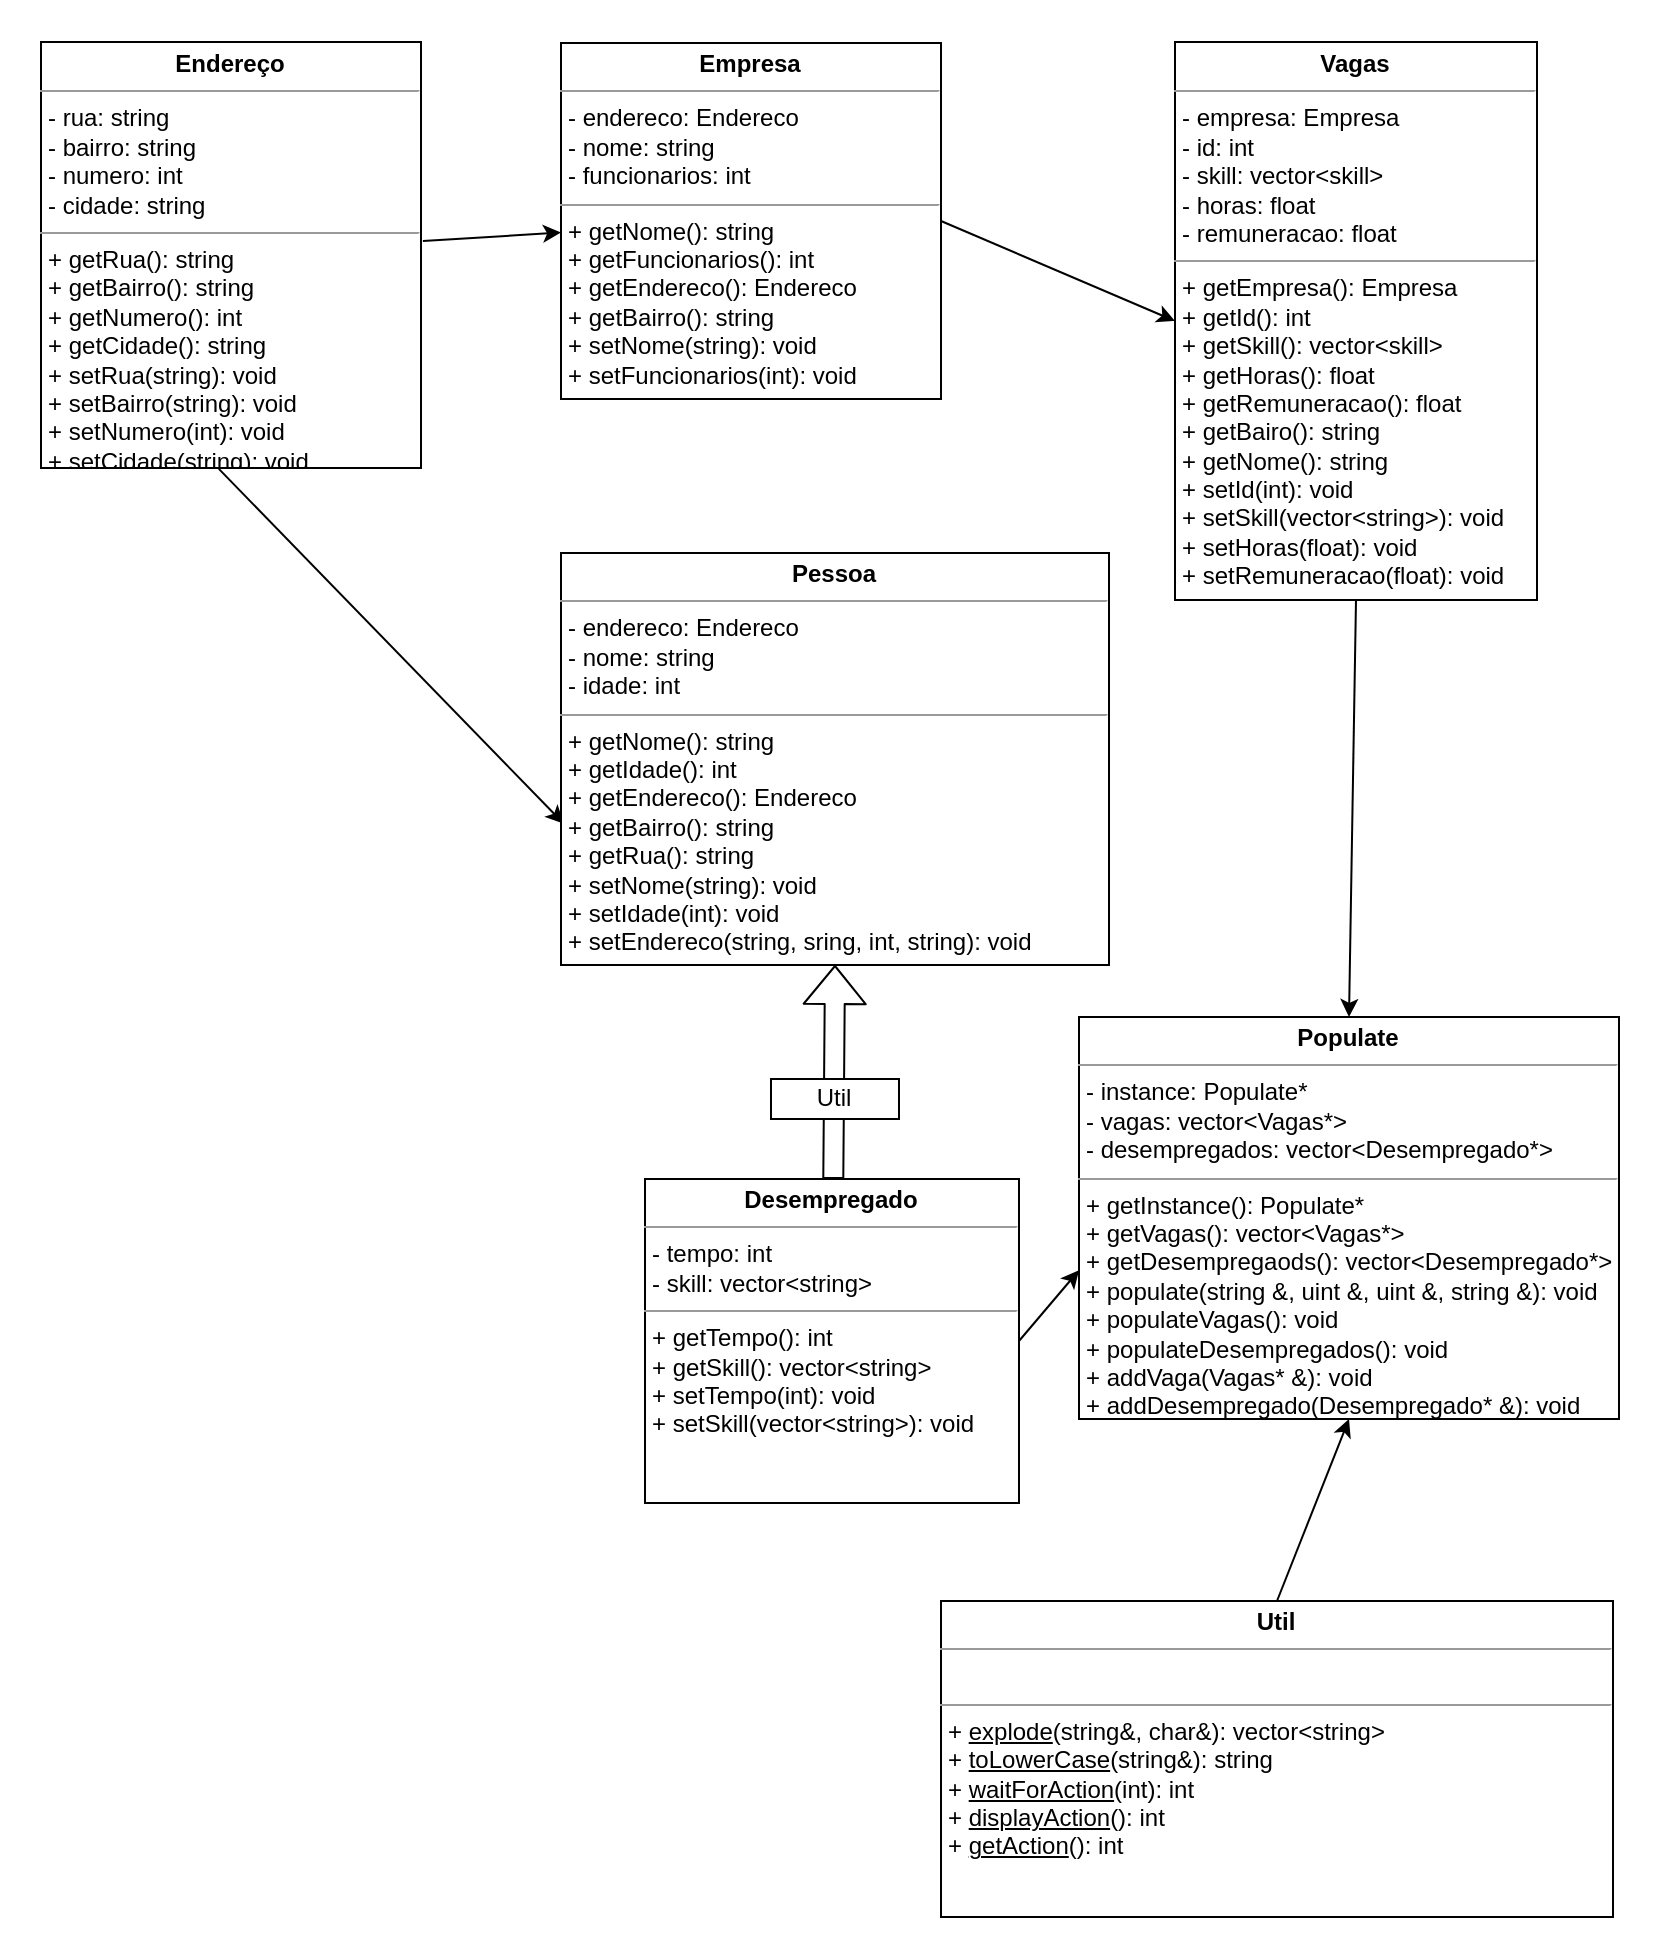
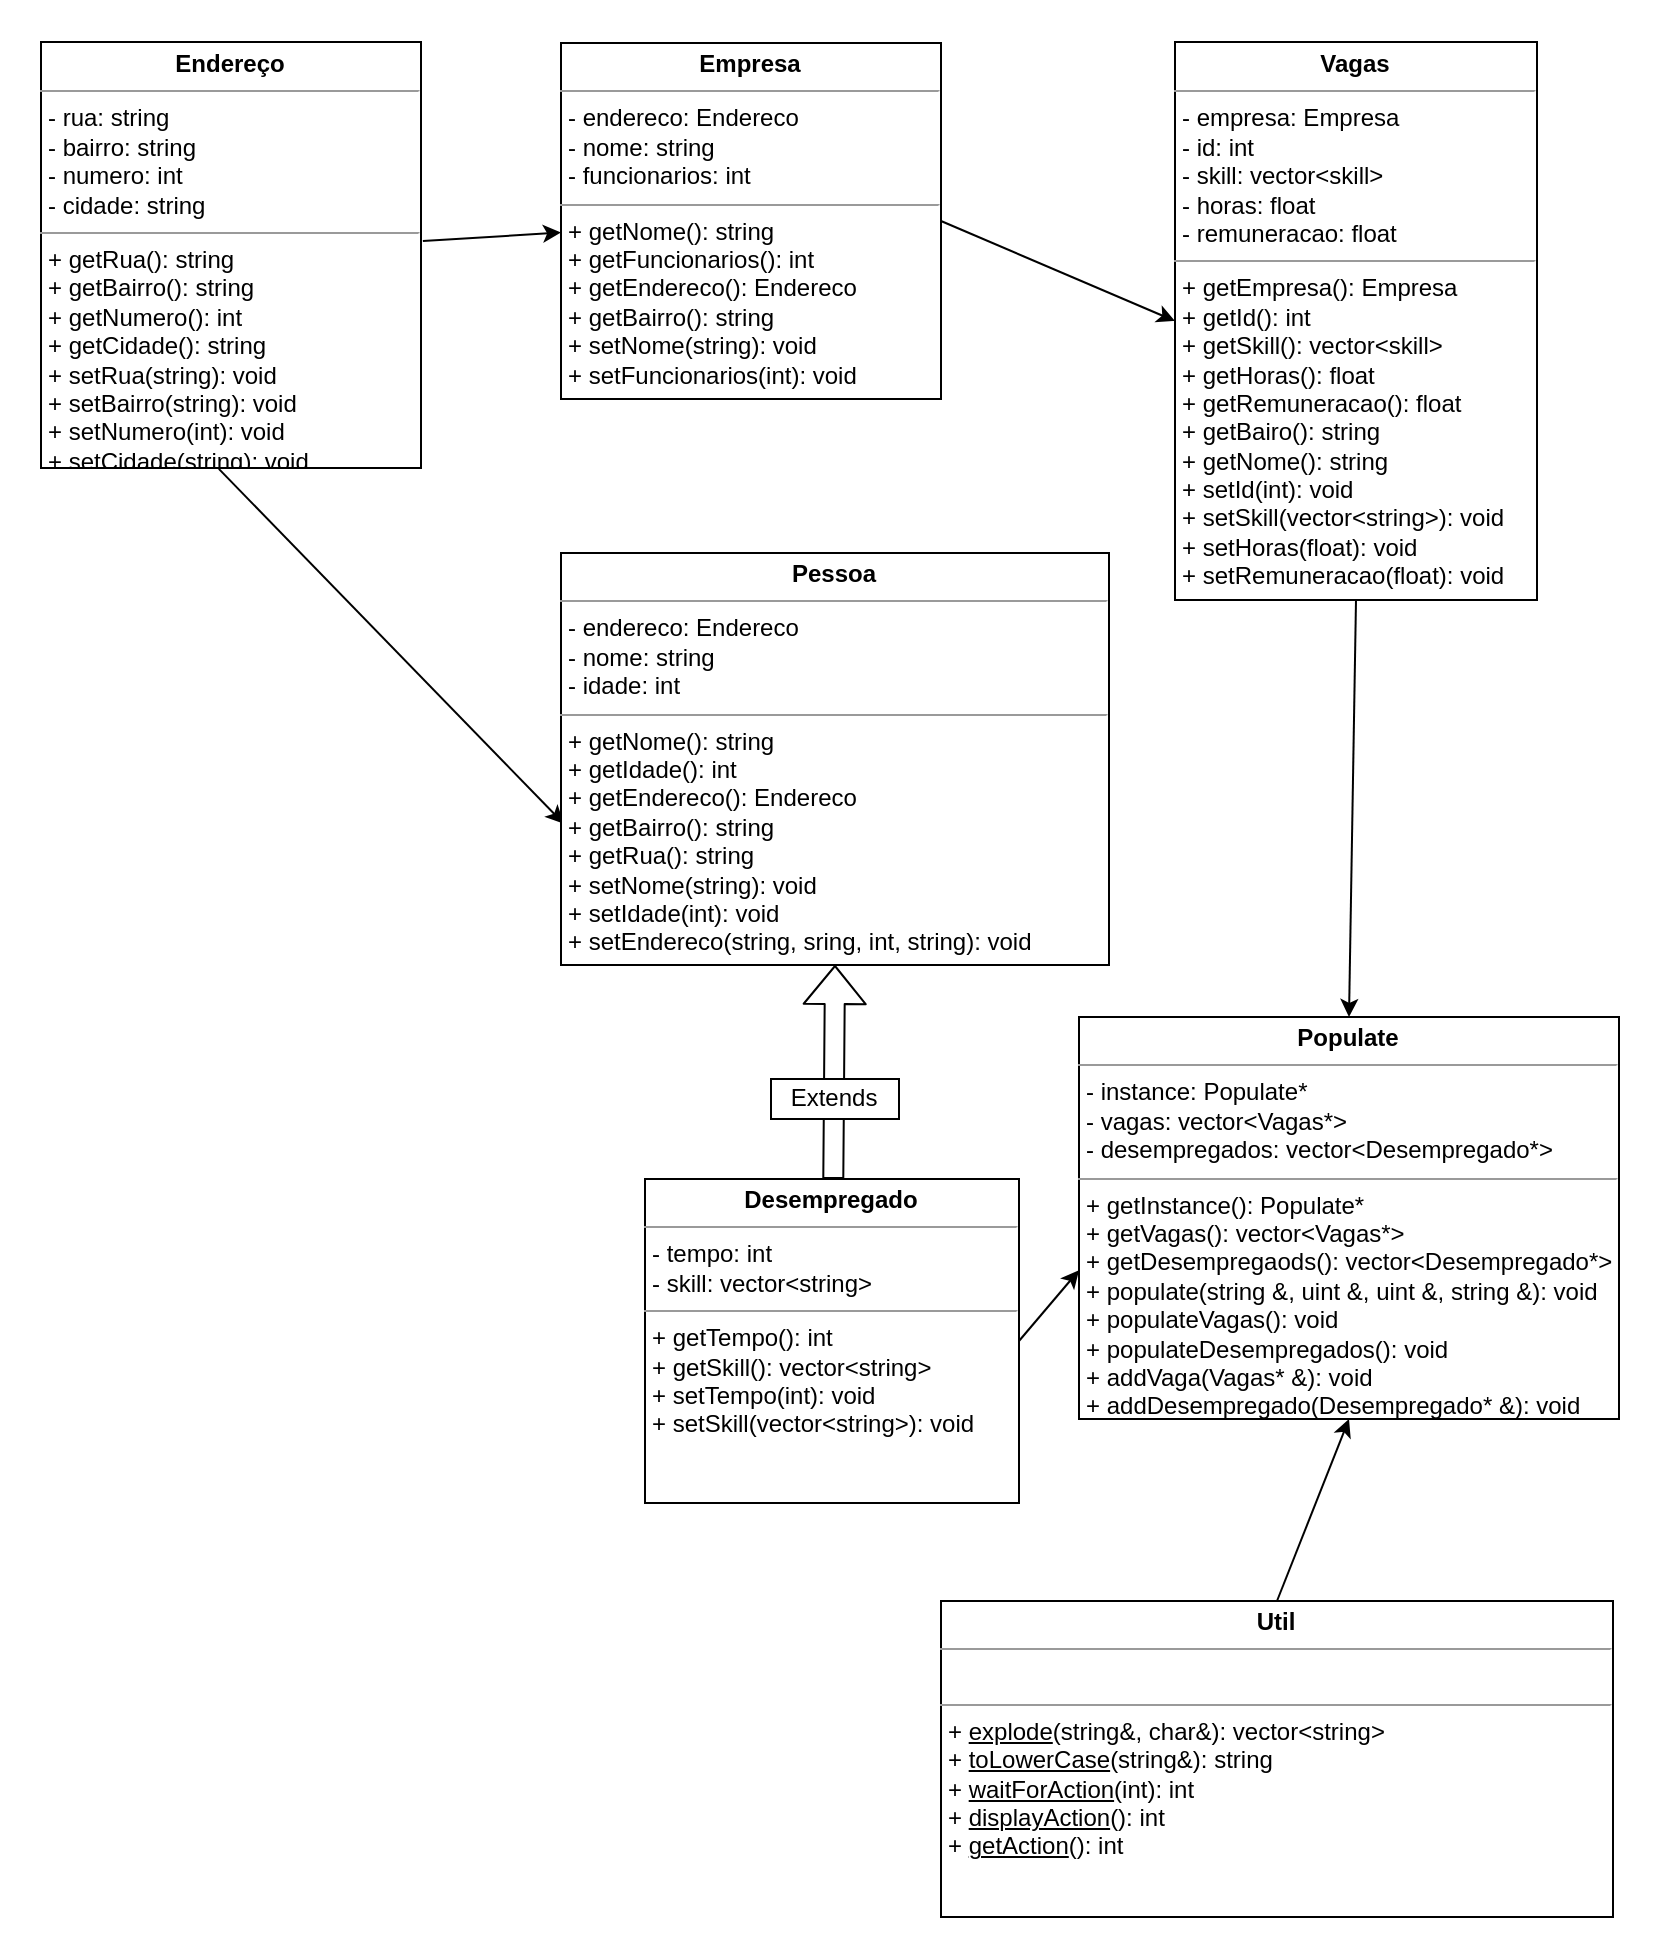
node "Util": label "Util" -> "Extends"
